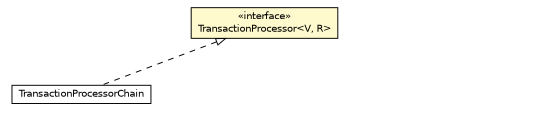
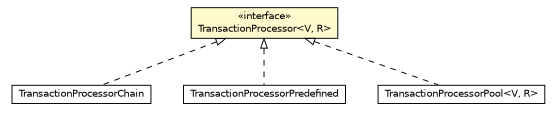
node "TransactionProcessorPredefined": added
node "TransactionProcessorPool<V, R>": added
